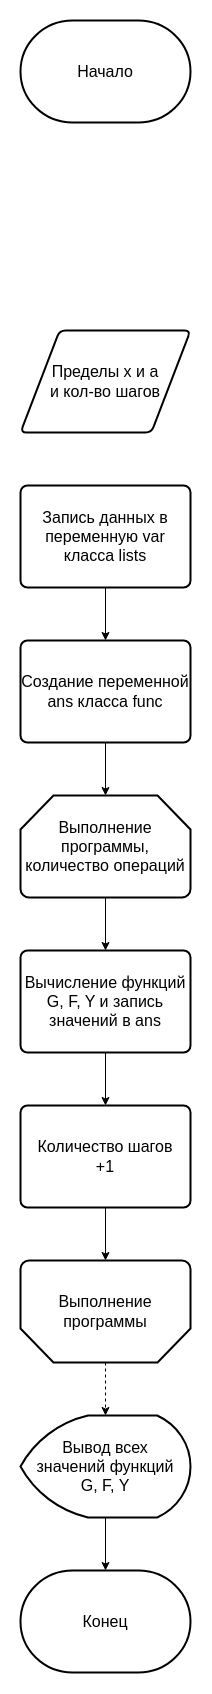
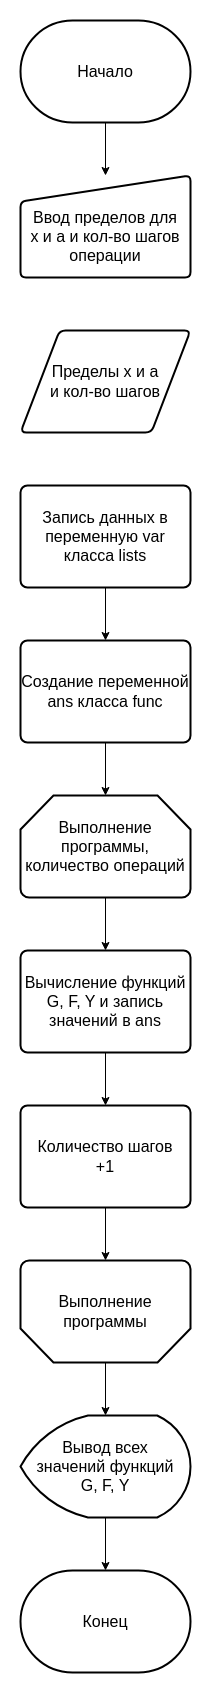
edge "Начало" -> "Ввод пределов для x и a и кол-во шагов операции": added
node "Ввод пределов для x и a и кол-во шагов операции": added
edge "Выполнение программы" -> "Вывод всех значений функций G, F, Y": style dashed -> solid
